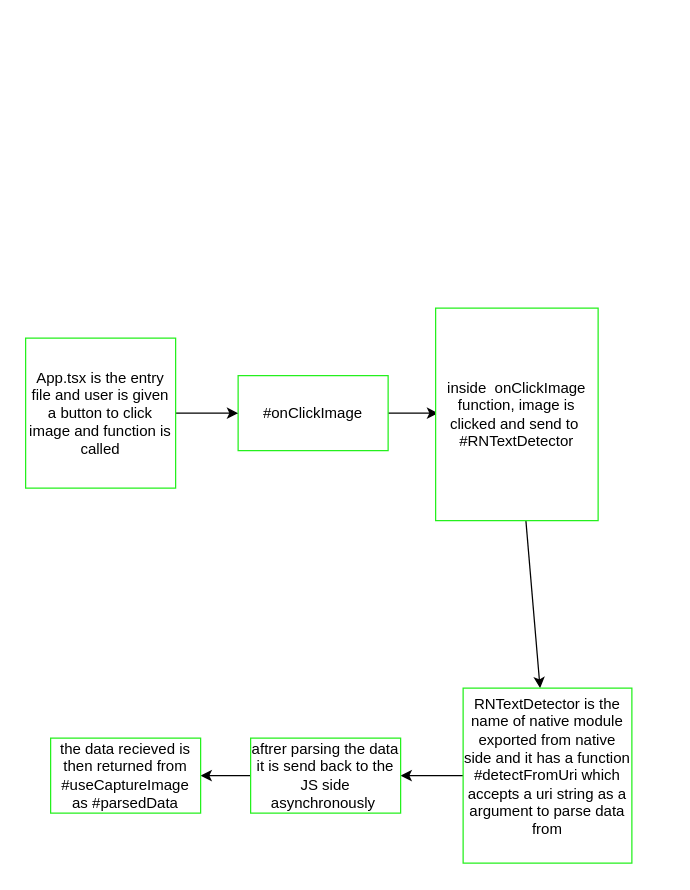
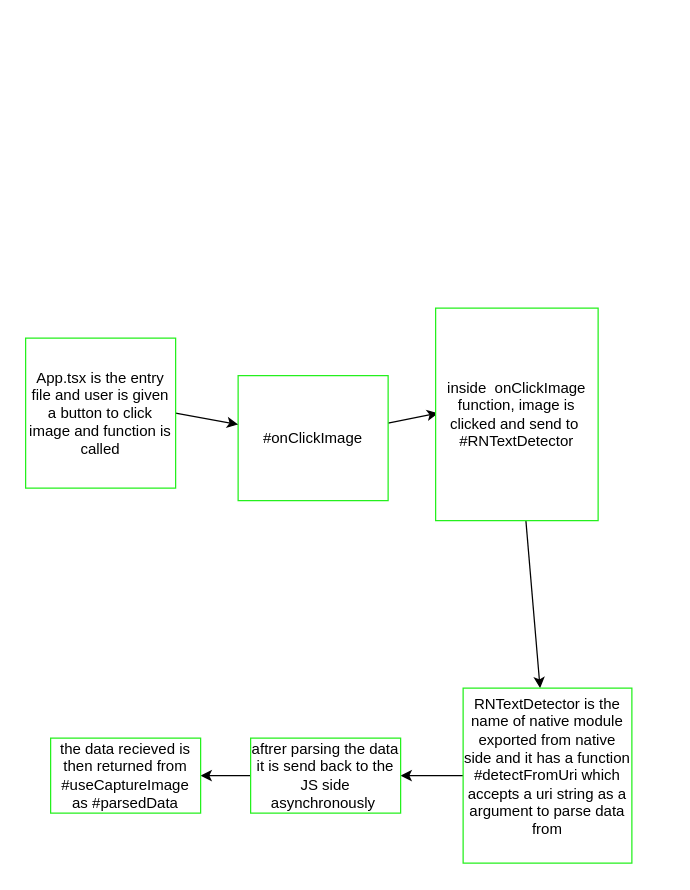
node "#onClickImage": size 150x75 -> 150x125
